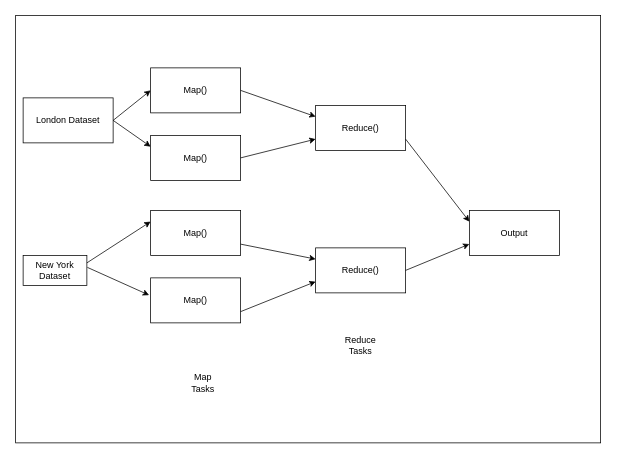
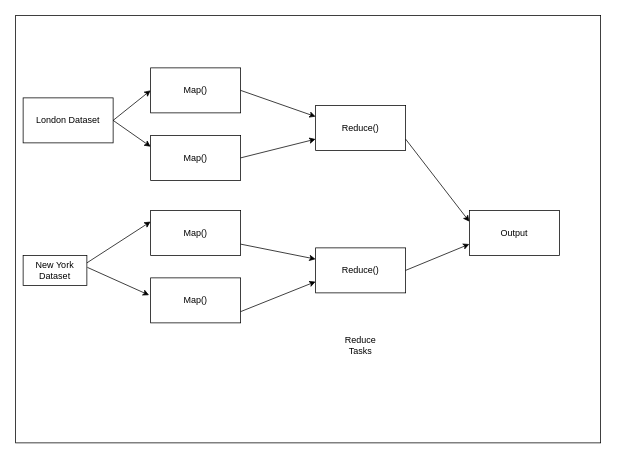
node "Map Tasks": removed
